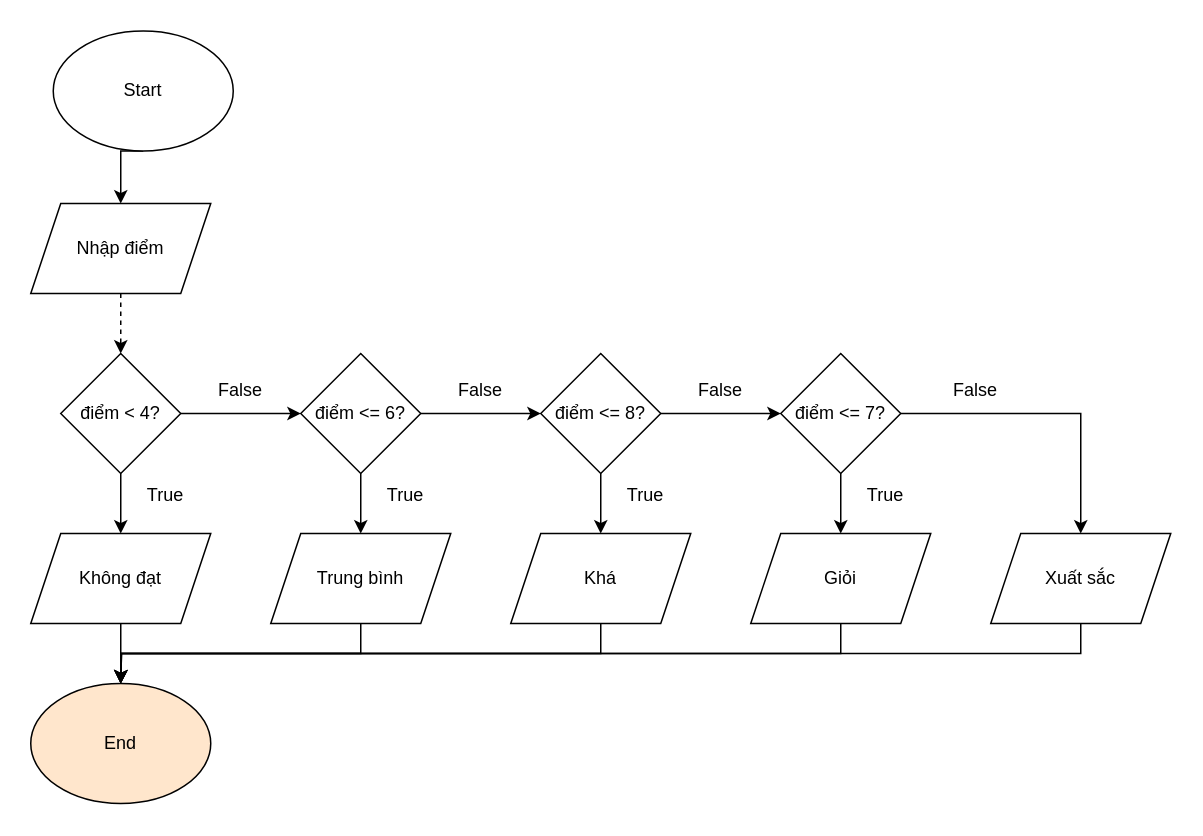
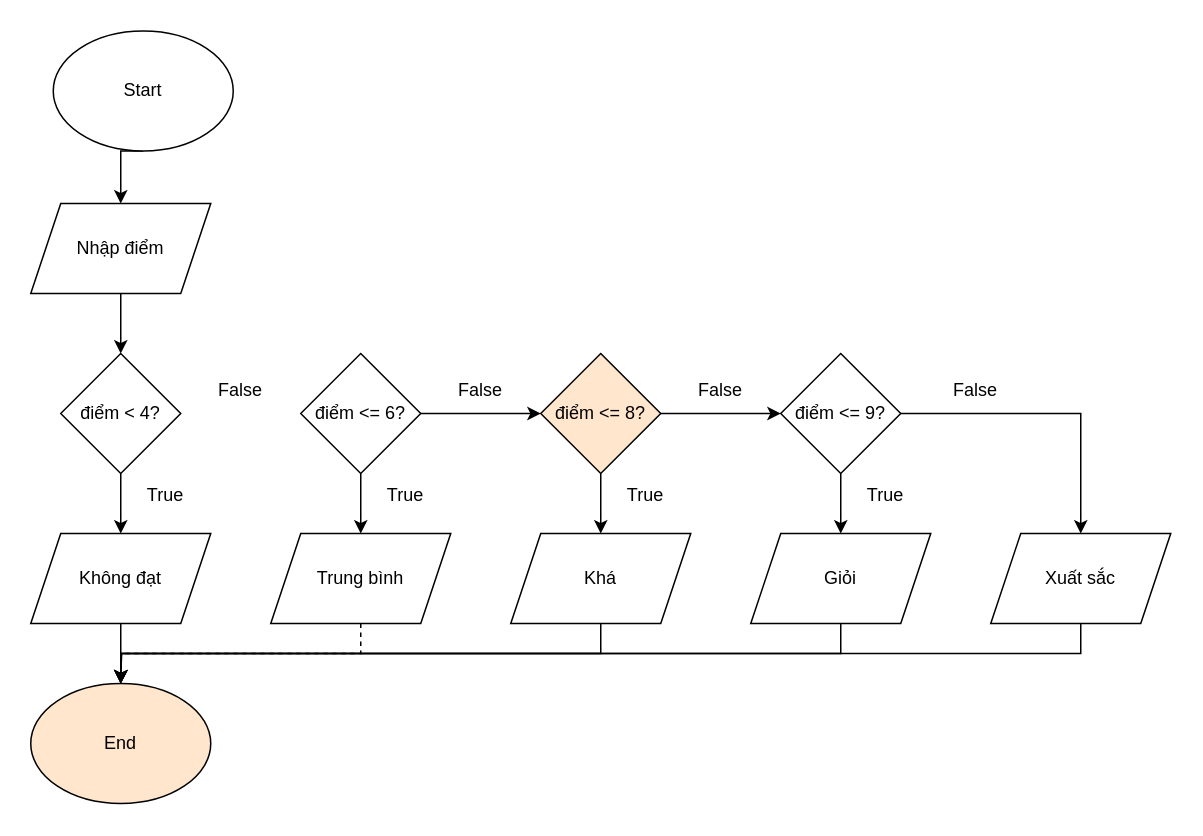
edge "Nhập điểm" -> "điểm < 4?": style dashed -> solid
edge "điểm < 4?" -> "điểm <= 6?": removed
node "điểm <= 8?": fillcolor #ffffff -> #ffe6cc
node "điểm <= 7?": label "điểm <= 7?" -> "điểm <= 9?"
edge "Trung bình" -> "End": style solid -> dashed
